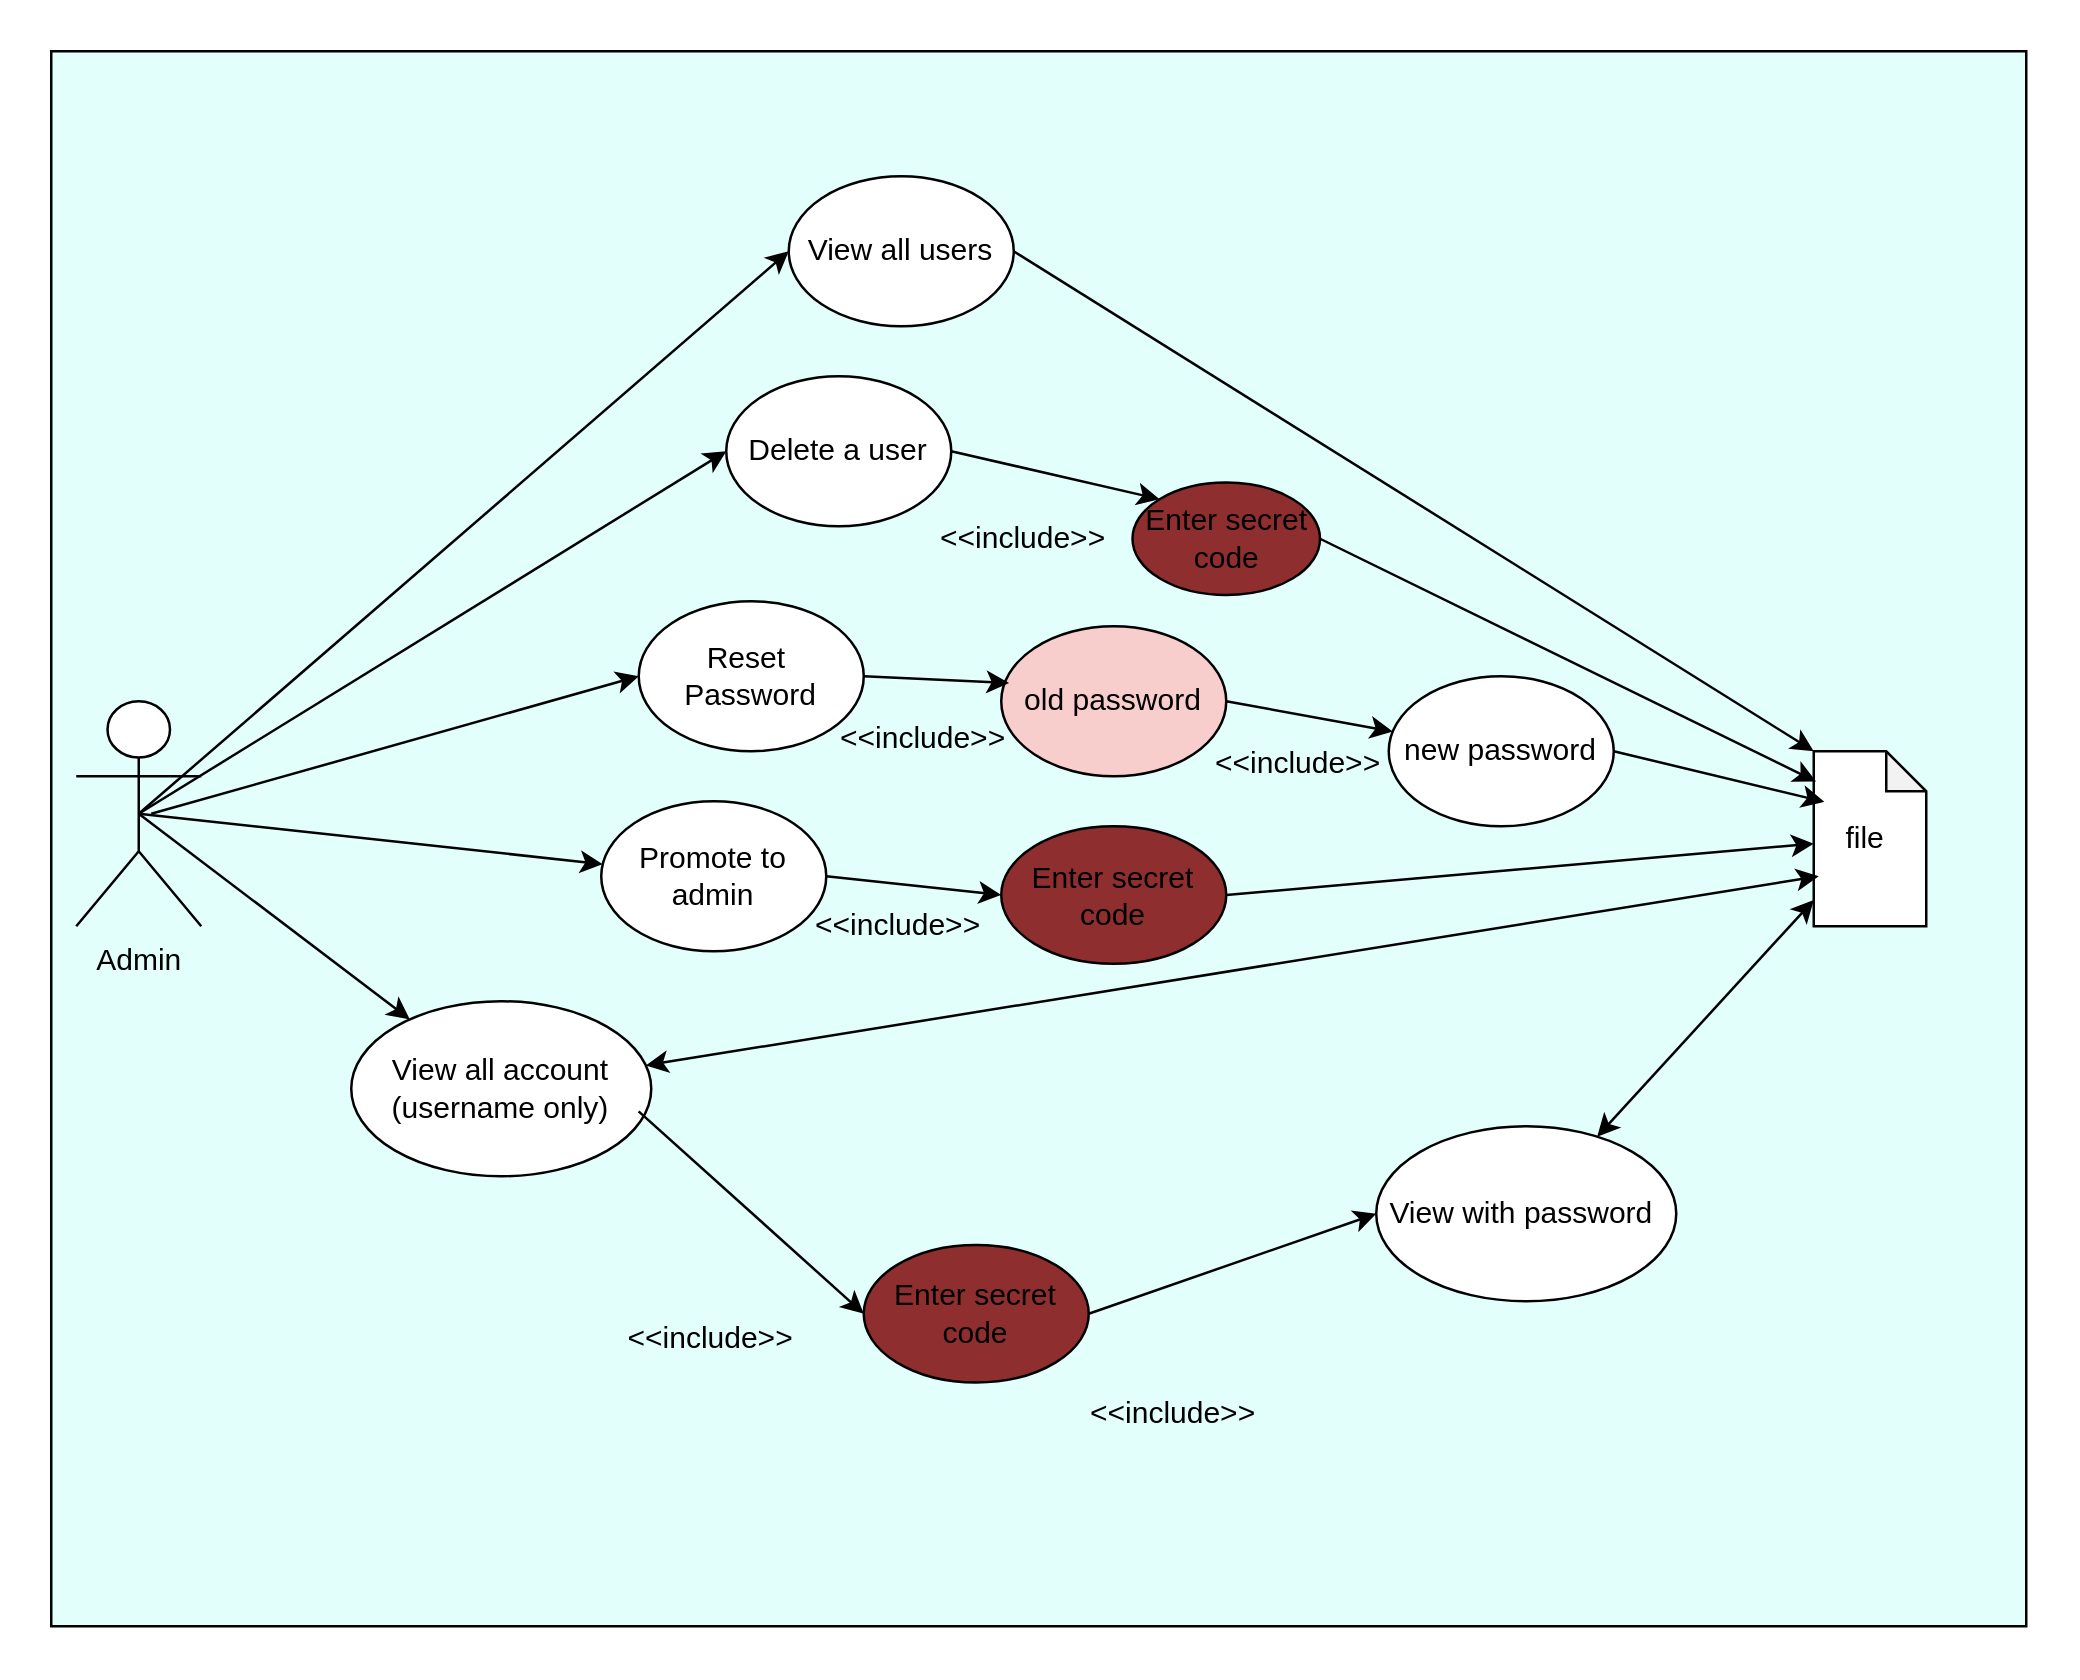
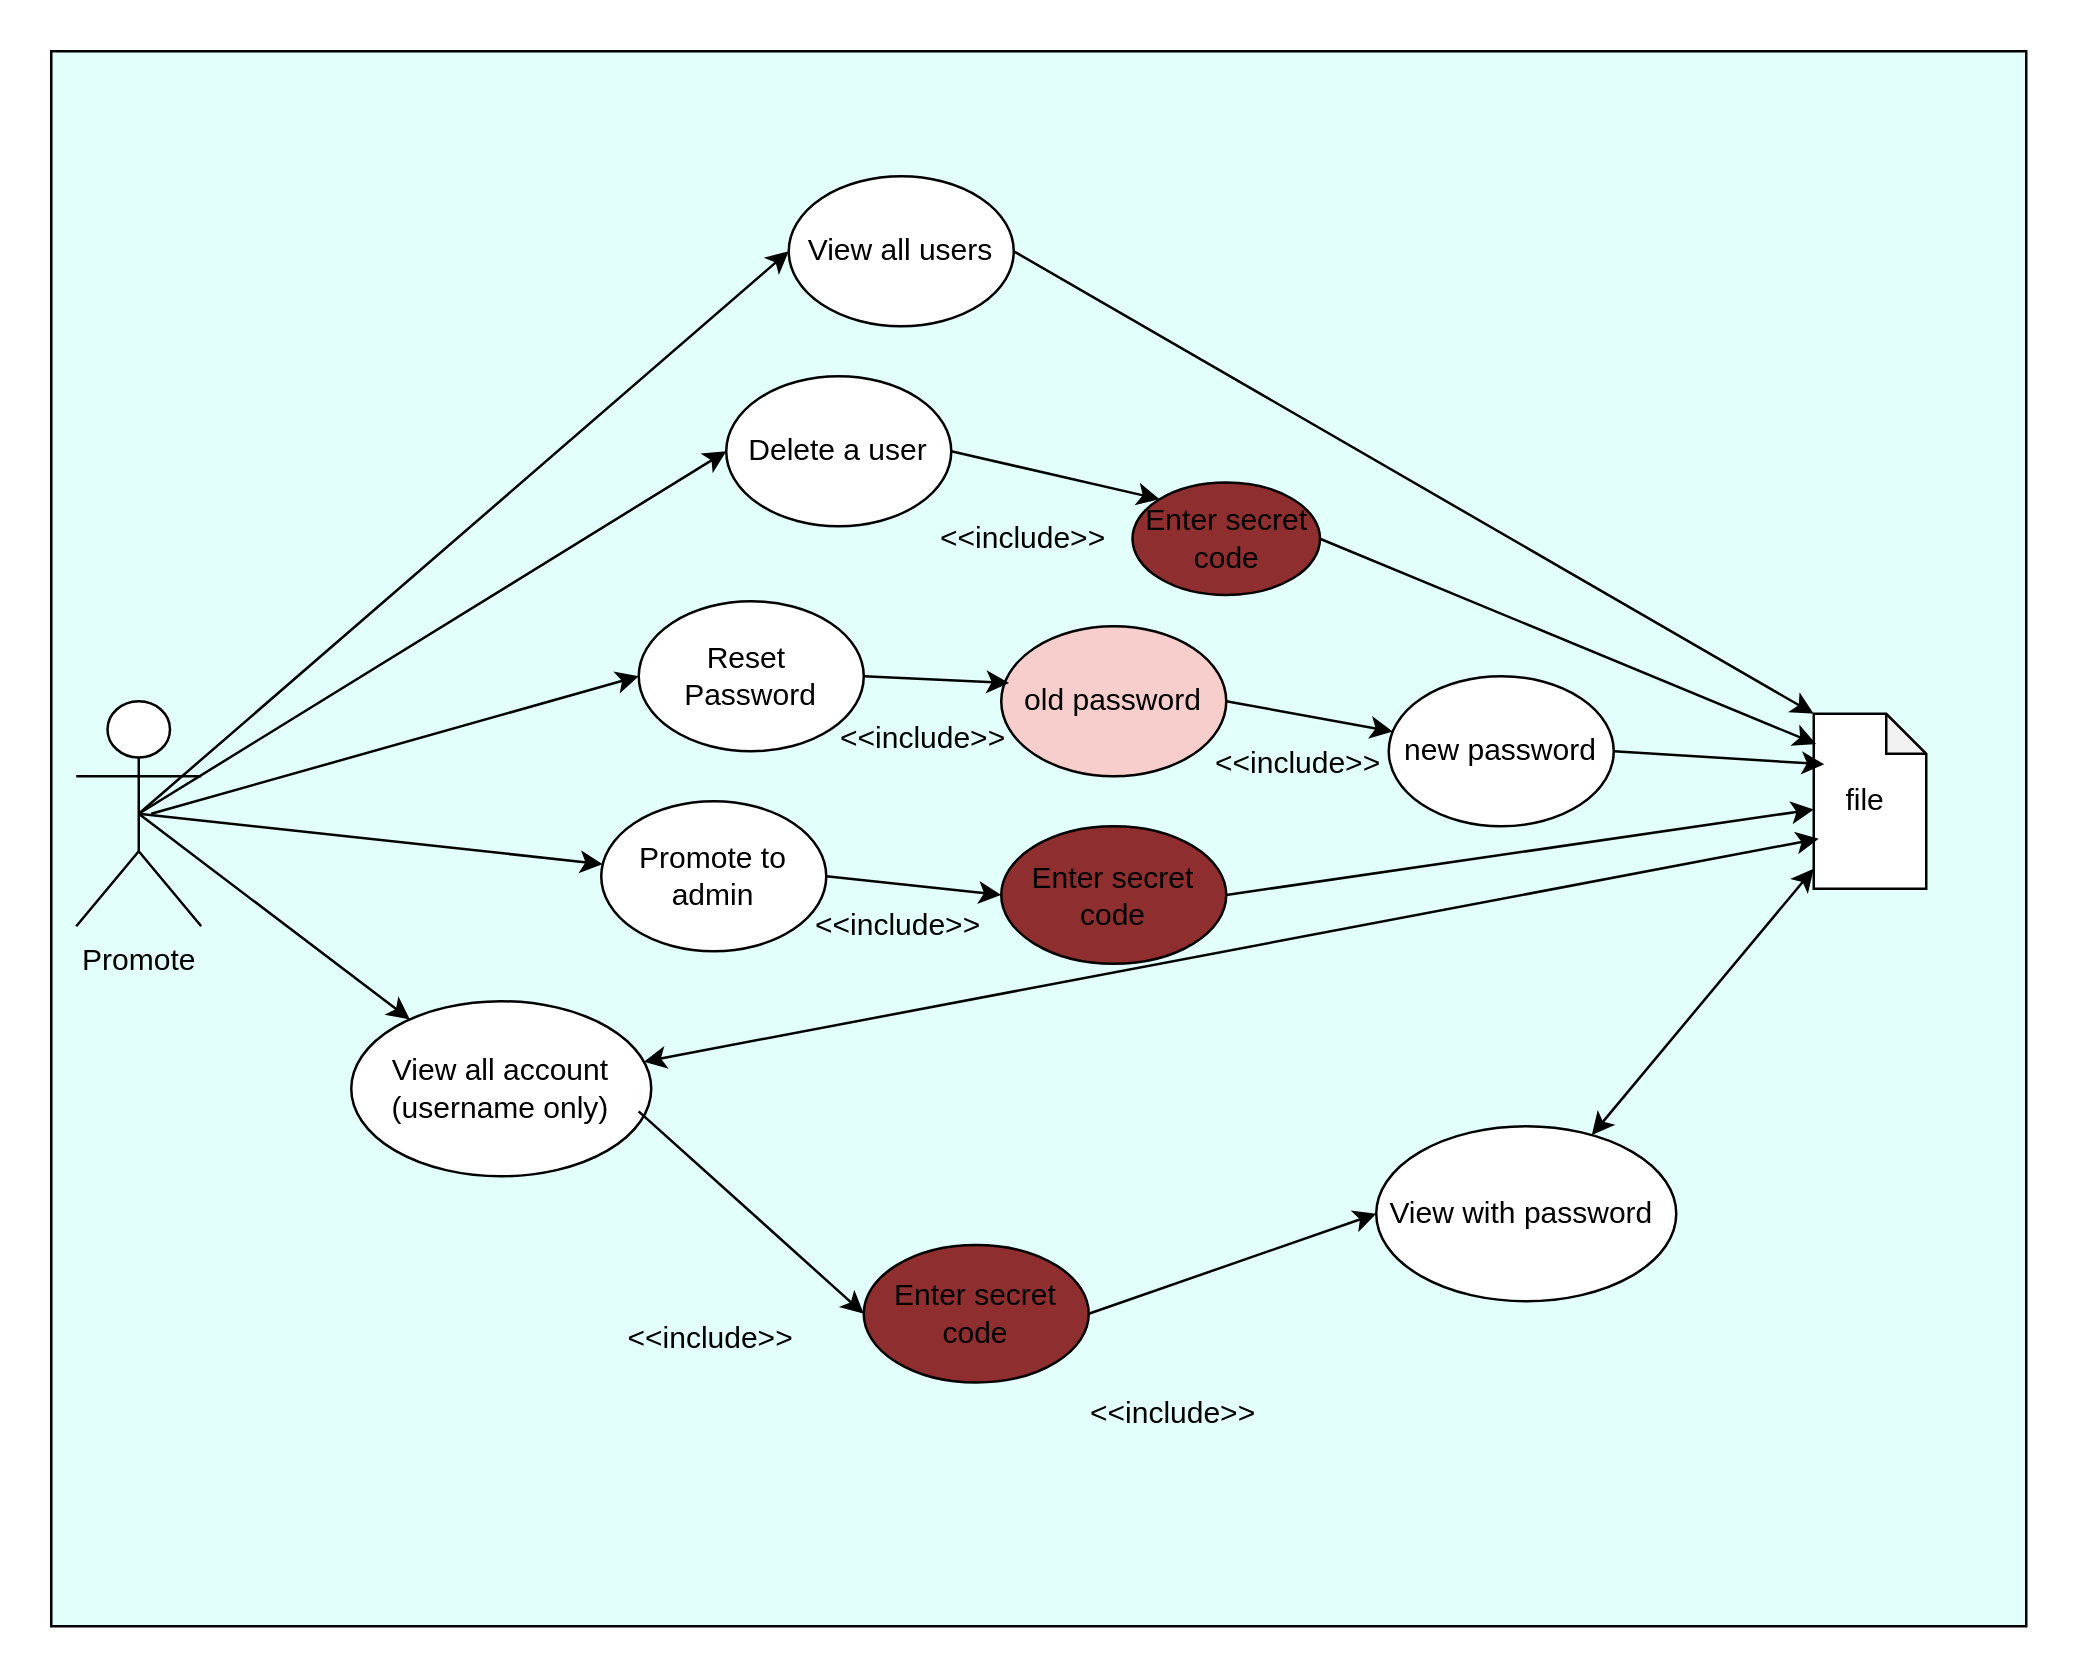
node "file": moved (1870, 839) -> (1870, 801)
node "Admin": label "Admin" -> "Promote"
